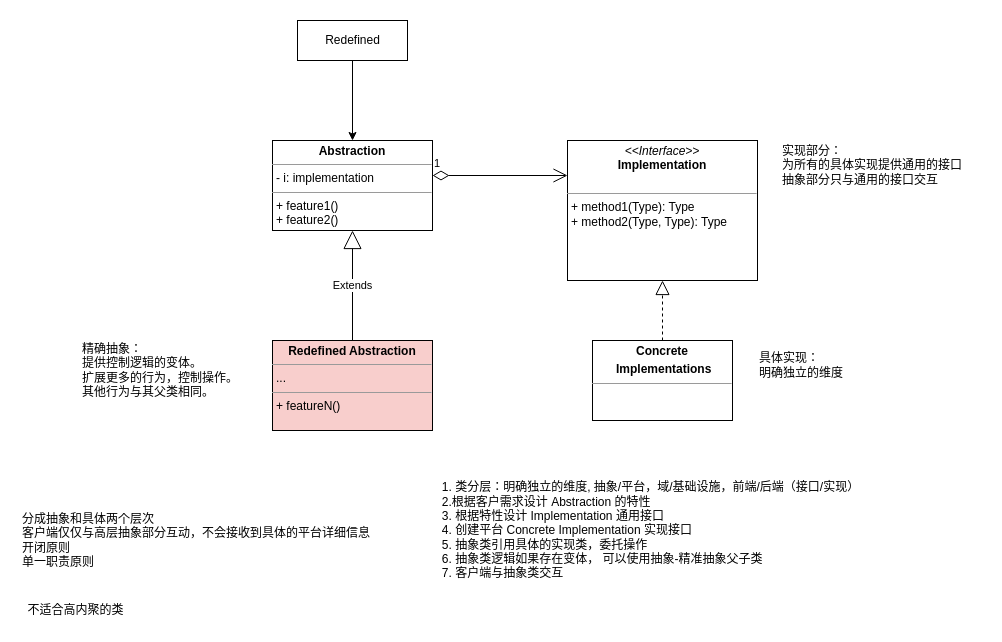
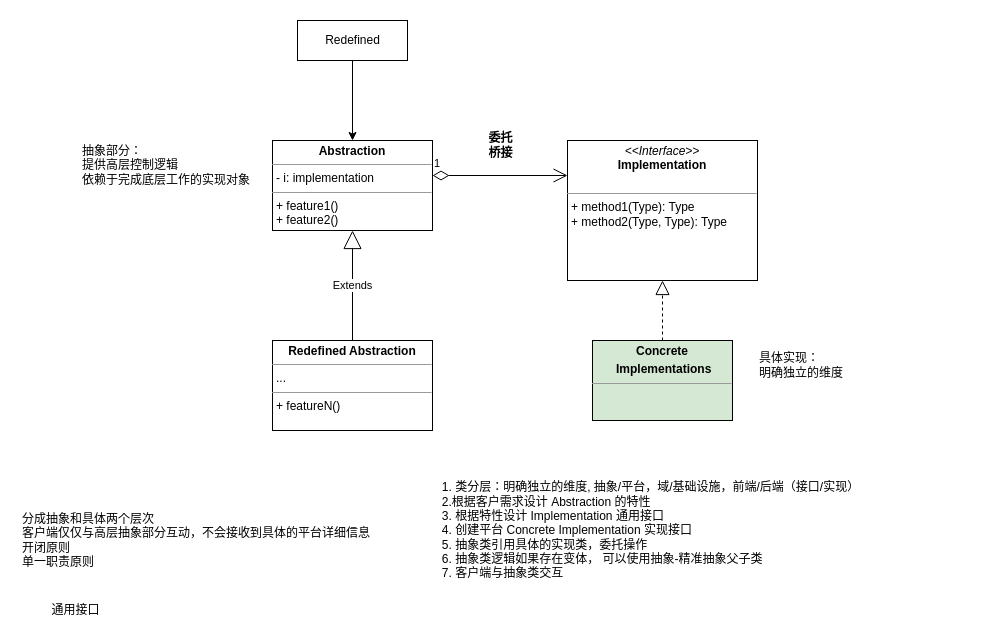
node "委托 桥接": added
node "抽象部分： 提供高层控制逻辑 依赖于完成底层工作的实现对象": added
node "实现部分： 为所有的具体实现提供通用的接口 抽象部分只与通用的接口交互": removed
node "精确抽象： 提供控制逻辑的变体。 扩展更多的行为，控制操作。 其他行为与其父类相同。": removed
node "Concrete Implementations": fillcolor #ffffff -> #d5e8d4
node "Redefined Abstraction ... + featureN()": fillcolor #f8cecc -> #ffffff
node "不适合高内聚的类": label "不适合高内聚的类" -> "通用接口"
